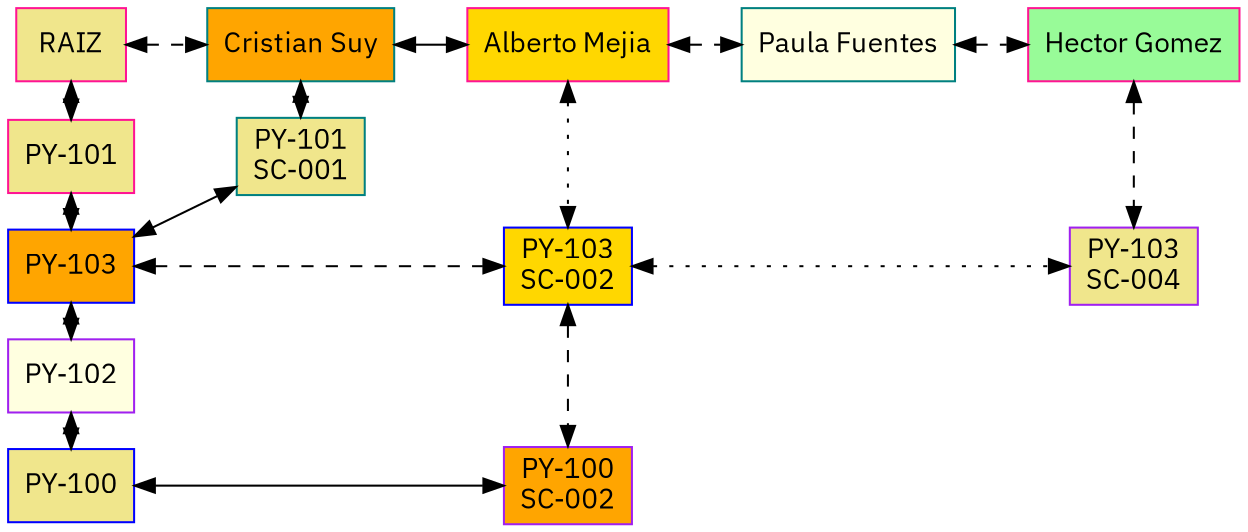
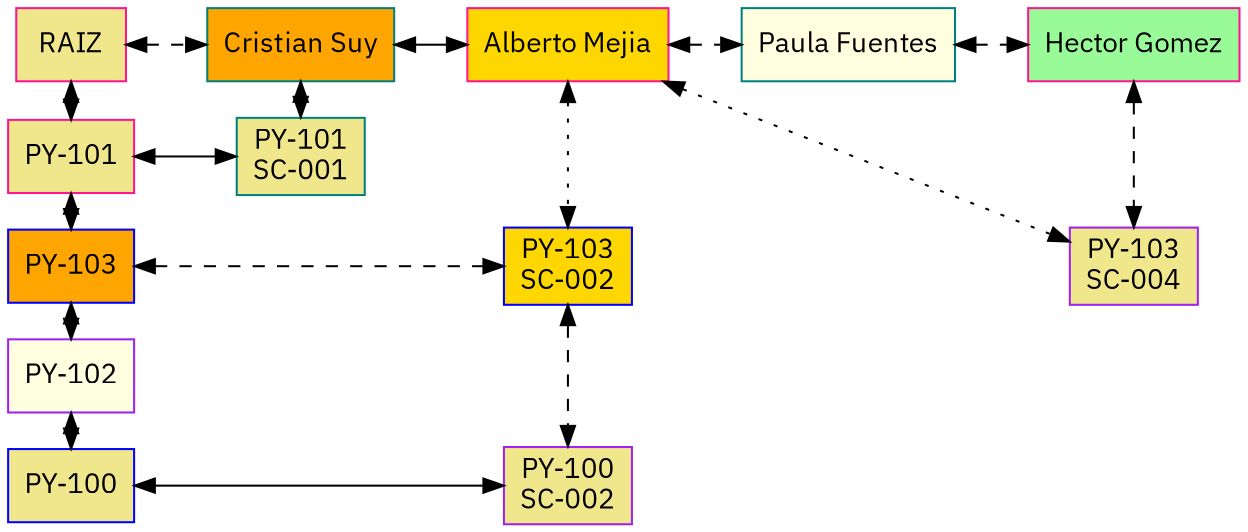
edge "PY-101 SC-001" -- "PY-103": now "PY-101 SC-001" -- "PY-101"
edge "PY-103 SC-002" -- "PY-103 SC-004": now "Alberto Mejia" -- "PY-103 SC-004"
node "PY-100 SC-002": fillcolor orange -> khaki
